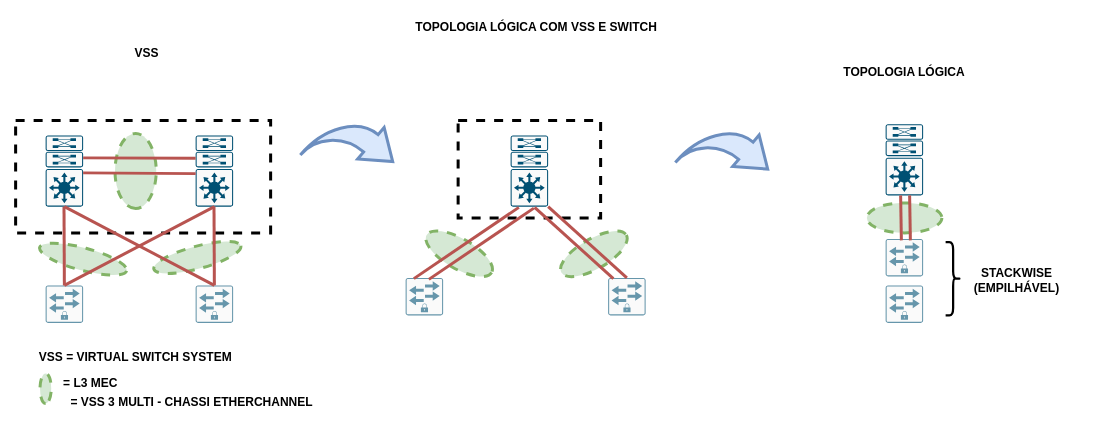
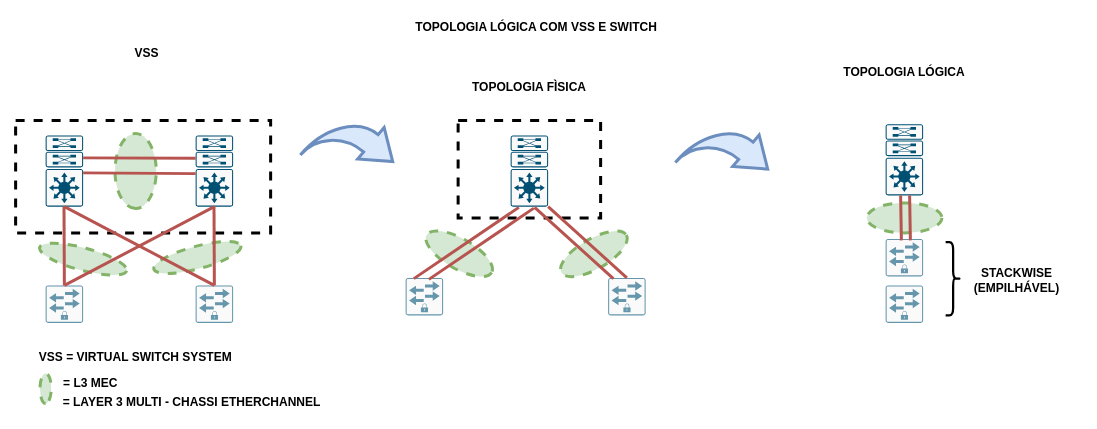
node "TOPOLOGIA FÌSICA": added
node "= VSS 3 MULTI - CHASSI ETHERCHANNEL": label "= VSS 3 MULTI - CHASSI ETHERCHANNEL" -> "= LAYER 3 MULTI - CHASSI ETHERCHANNEL"
